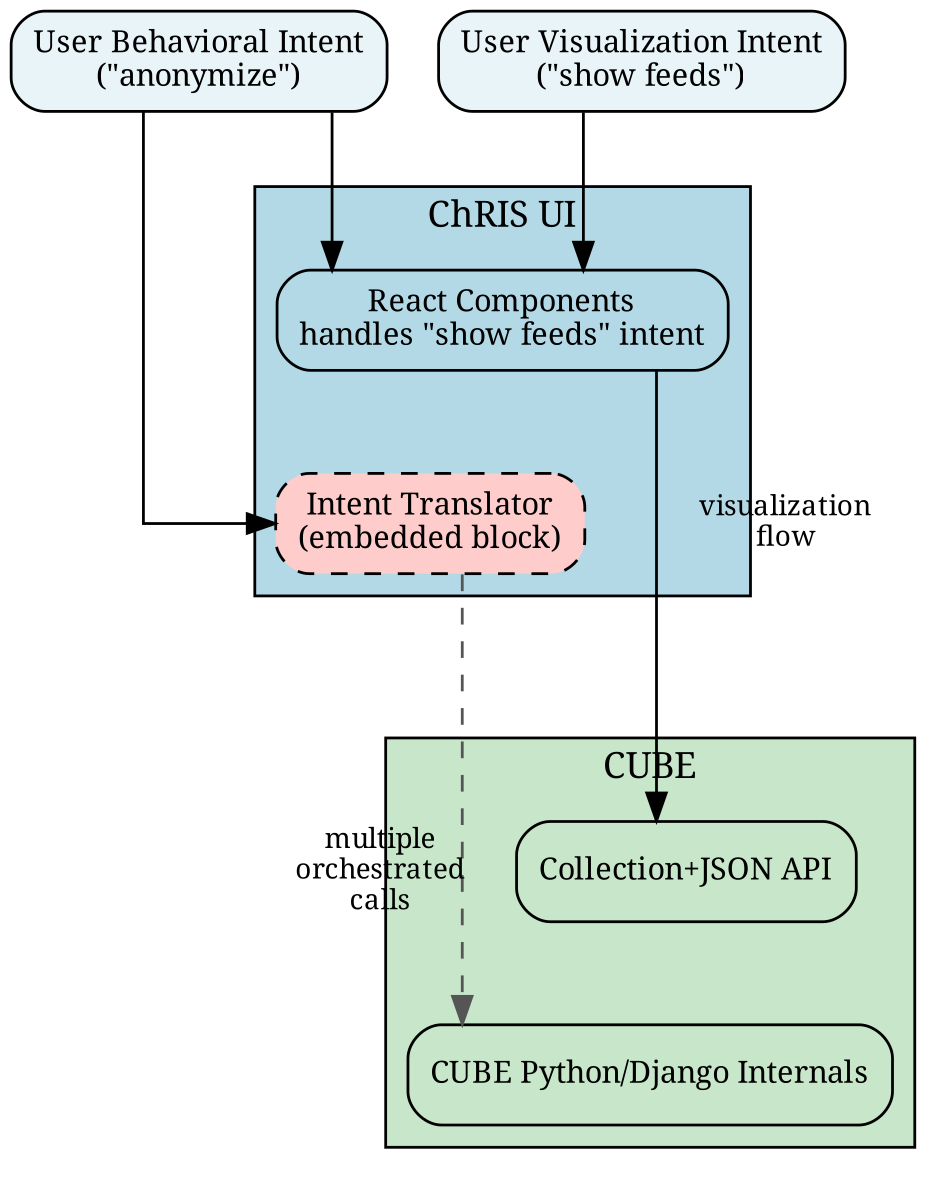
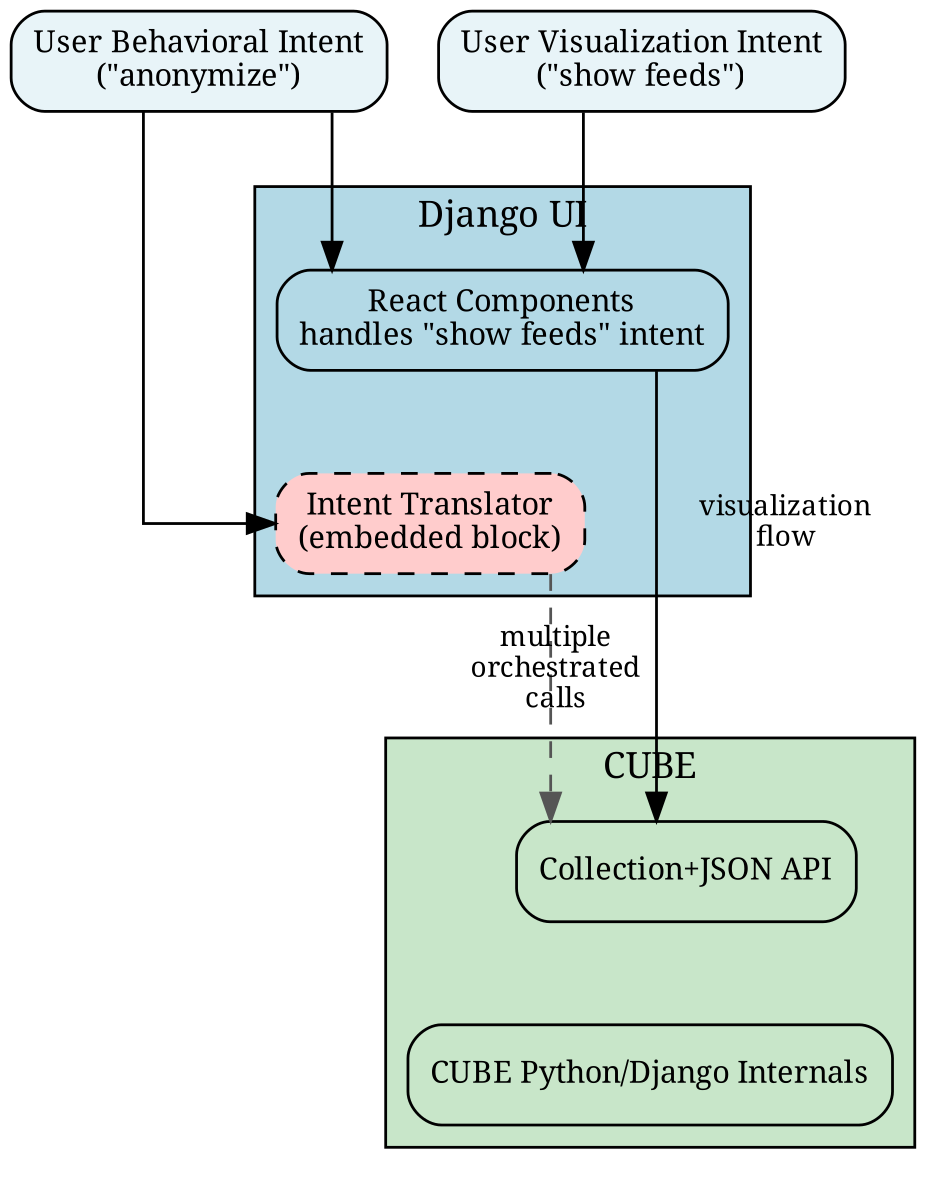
cluster "ChRIS UI": label "ChRIS UI" -> "Django UI"
edge "Intent Translator (embedded block)" -> "CUBE Python/Django Internals": now "Intent Translator (embedded block)" -> "Collection+JSON API"
